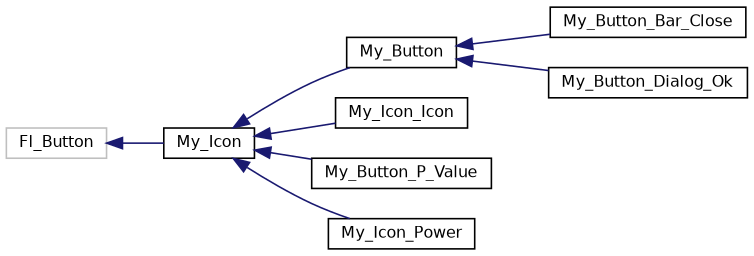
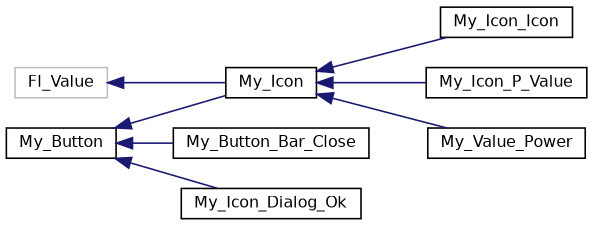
node "My_Button_Dialog_Ok": label "My_Button_Dialog_Ok" -> "My_Icon_Dialog_Ok"
edge "My_Button" -> "My_Icon": reversed
node "Fl_Button": label "Fl_Button" -> "Fl_Value"
node "My_Button_P_Value": label "My_Button_P_Value" -> "My_Icon_P_Value"
node "My_Icon_Power": label "My_Icon_Power" -> "My_Value_Power"
